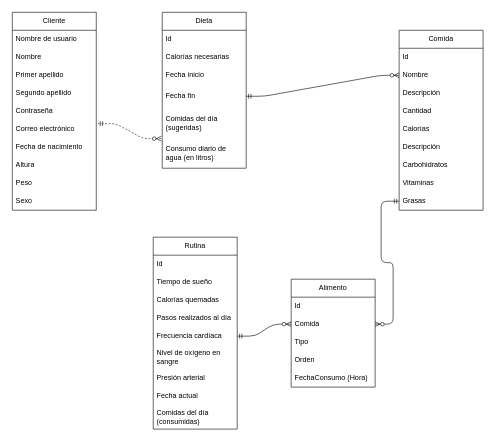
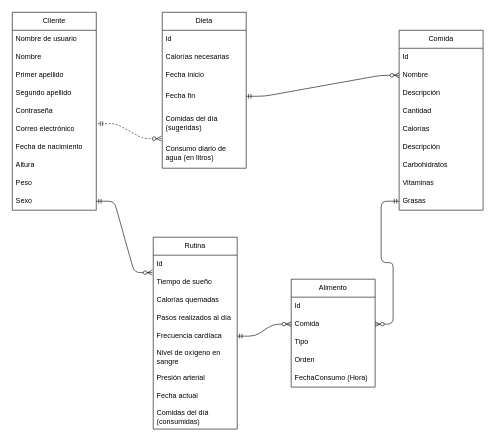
edge "Sexo" -- "Tiempo de sueño": added
